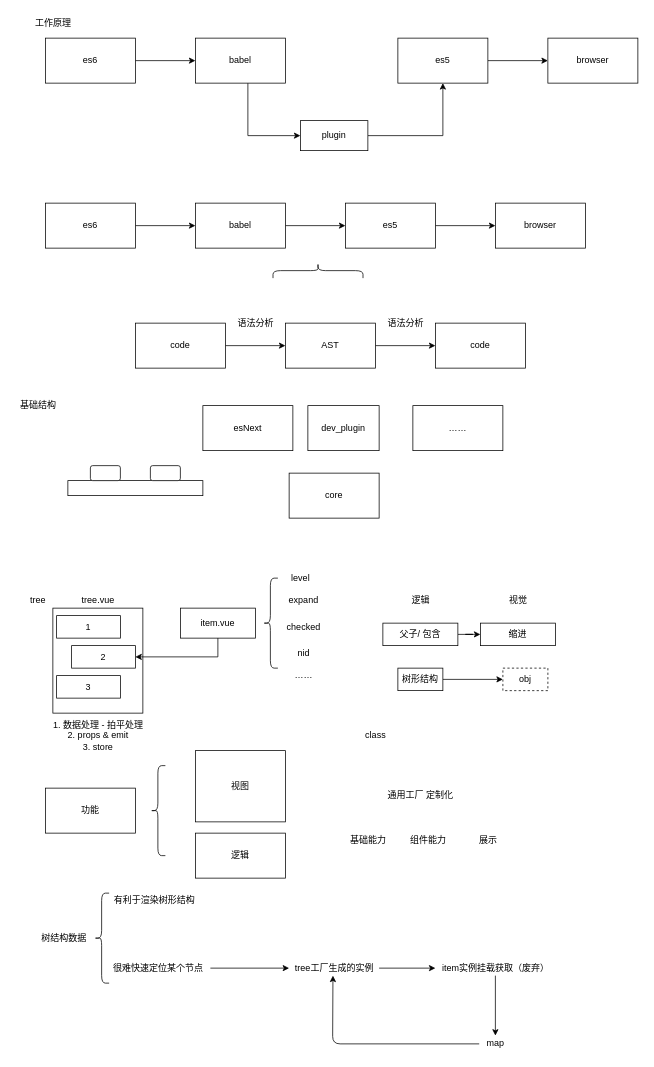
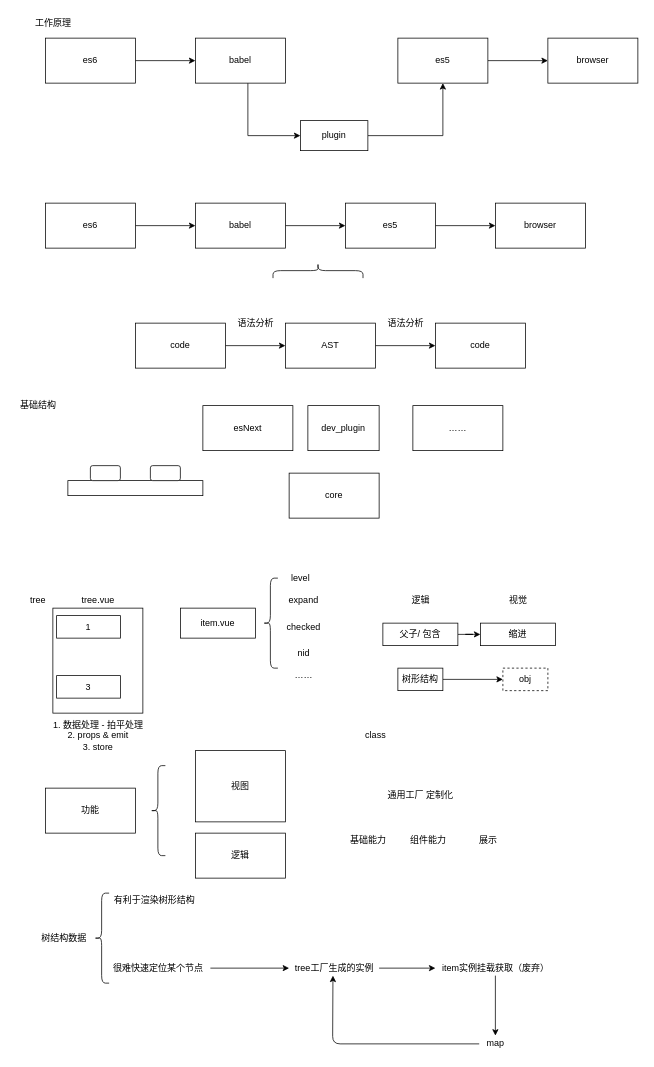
node "2": removed
edge "item.vue" -> "2": removed
